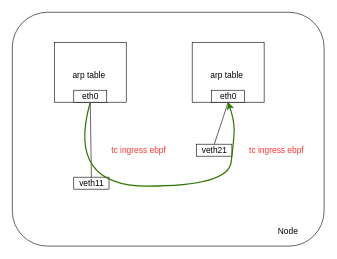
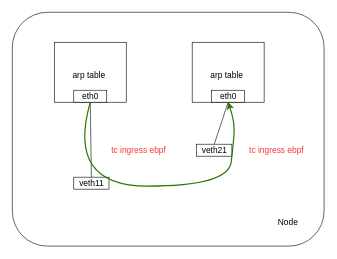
node "Node": moved (288, 231) -> (288, 222)
